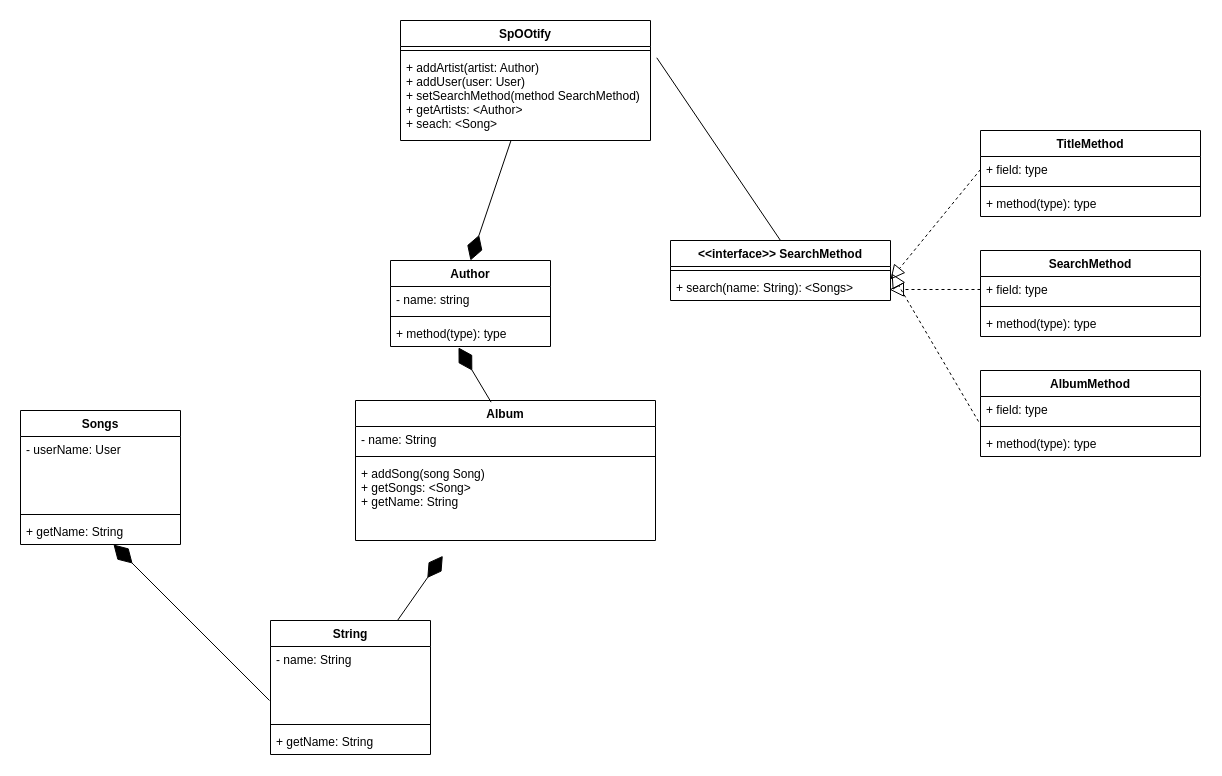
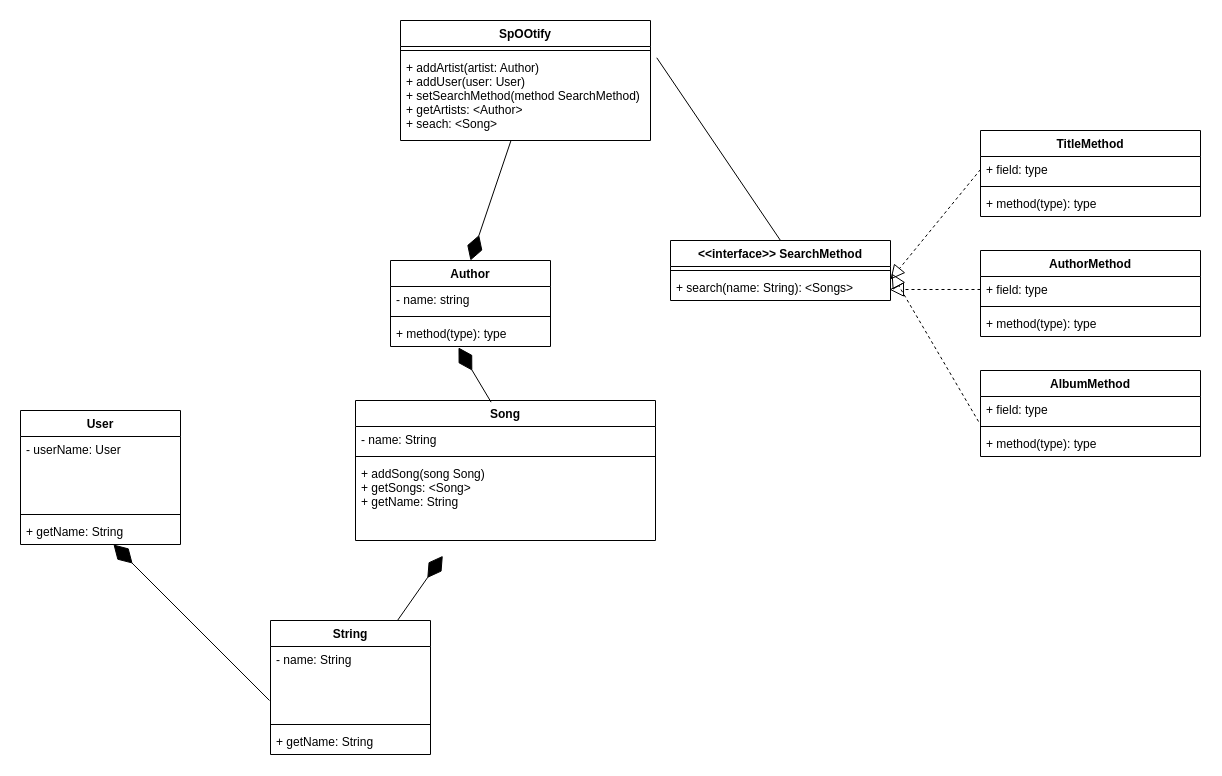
node "SearchMethod": label "SearchMethod" -> "AuthorMethod"
node "Album": label "Album" -> "Song"
node "Songs": label "Songs" -> "User"
